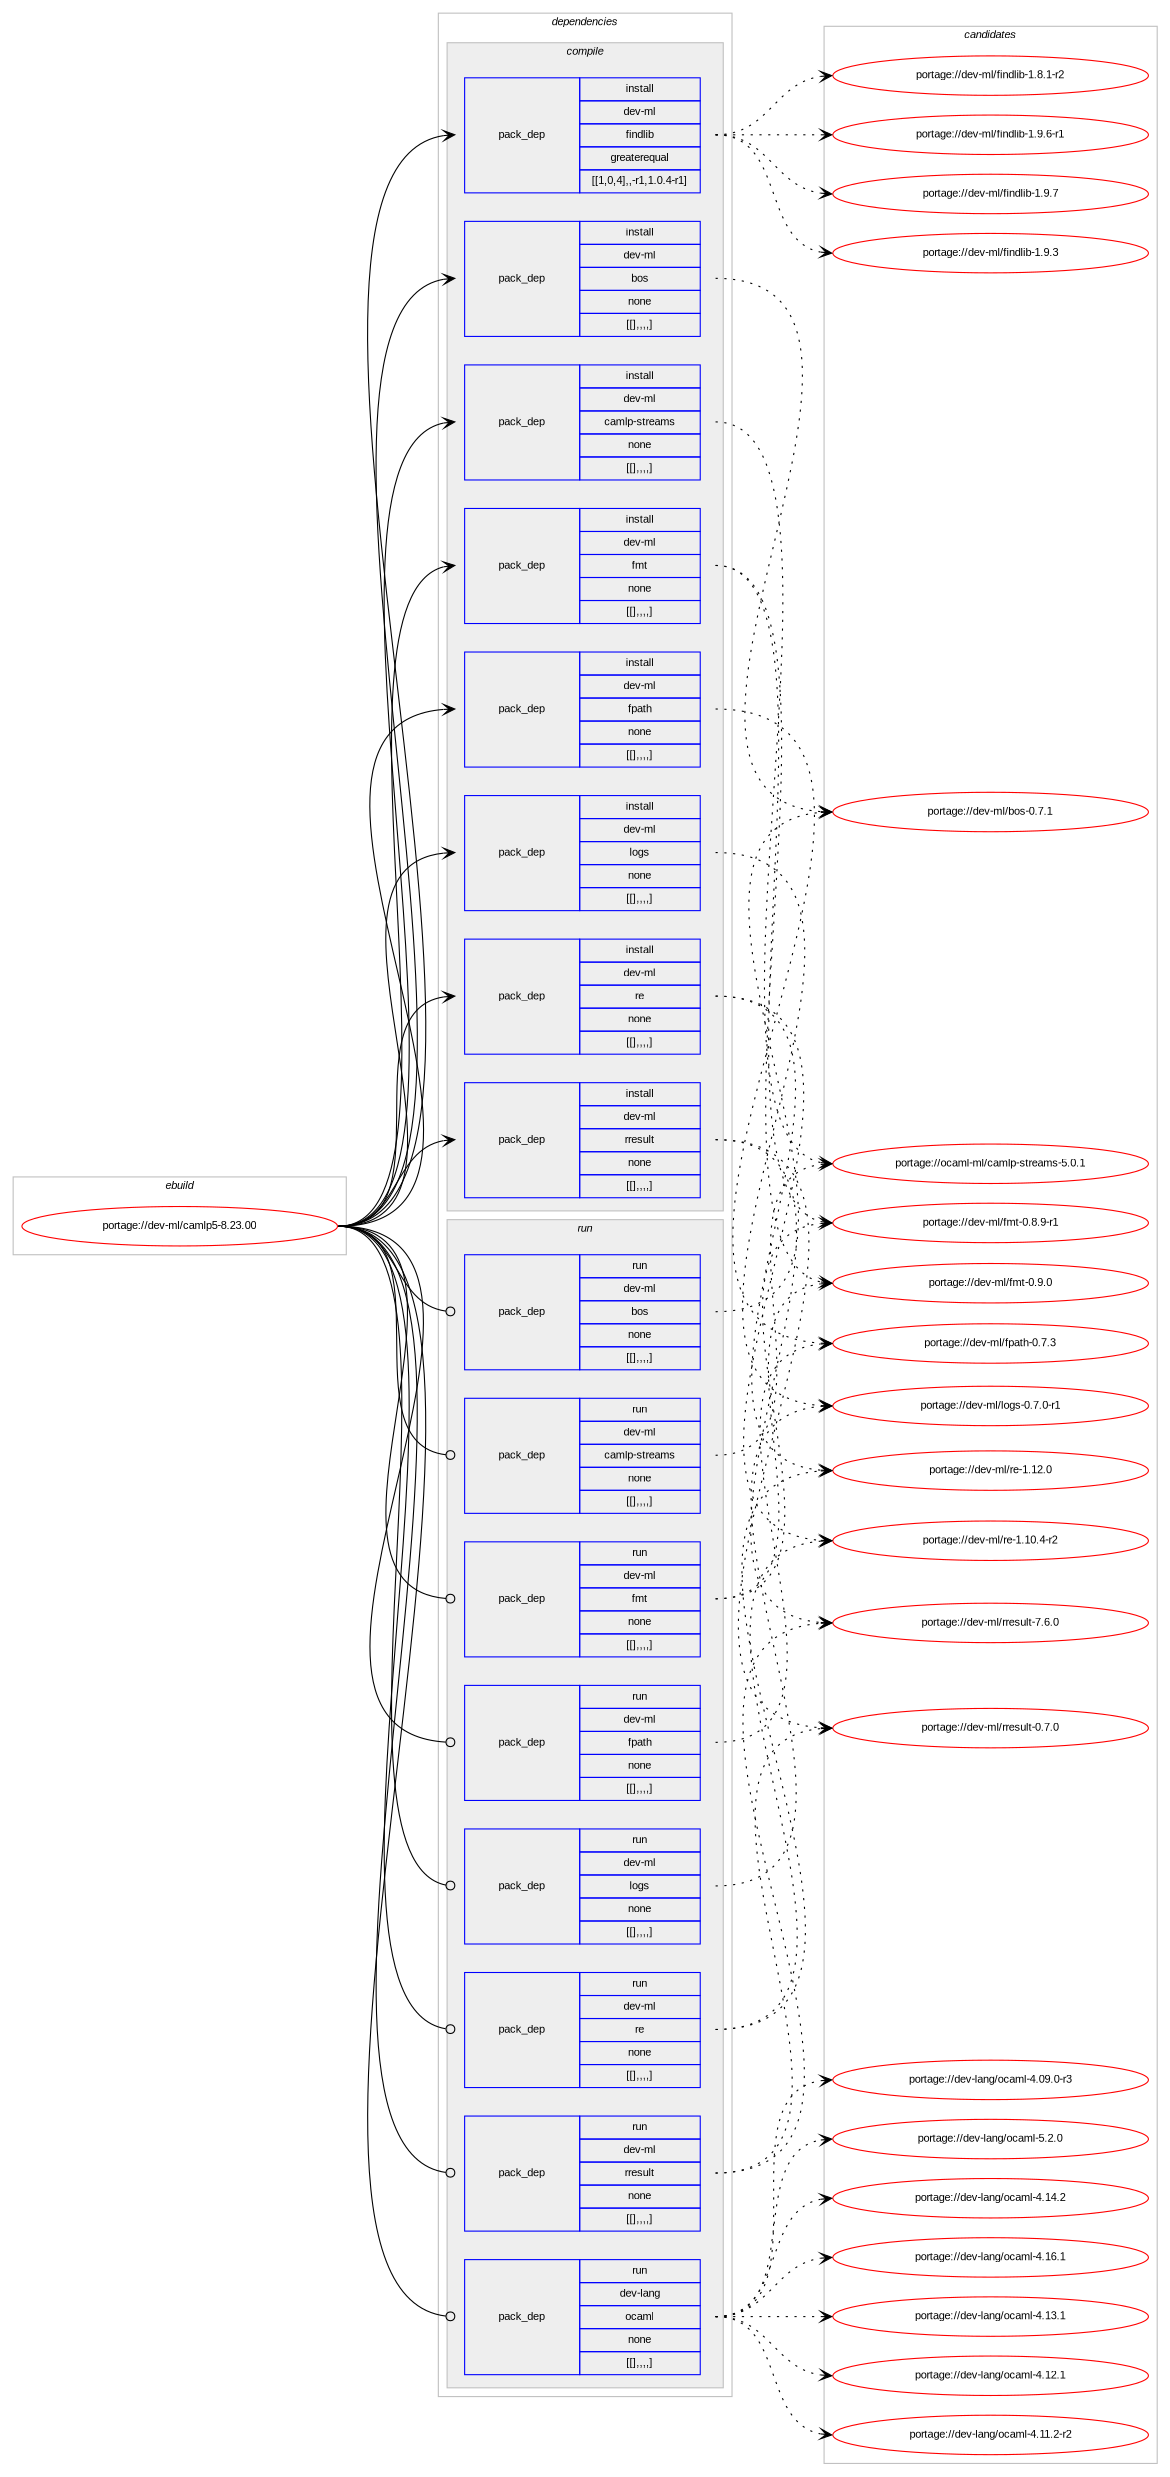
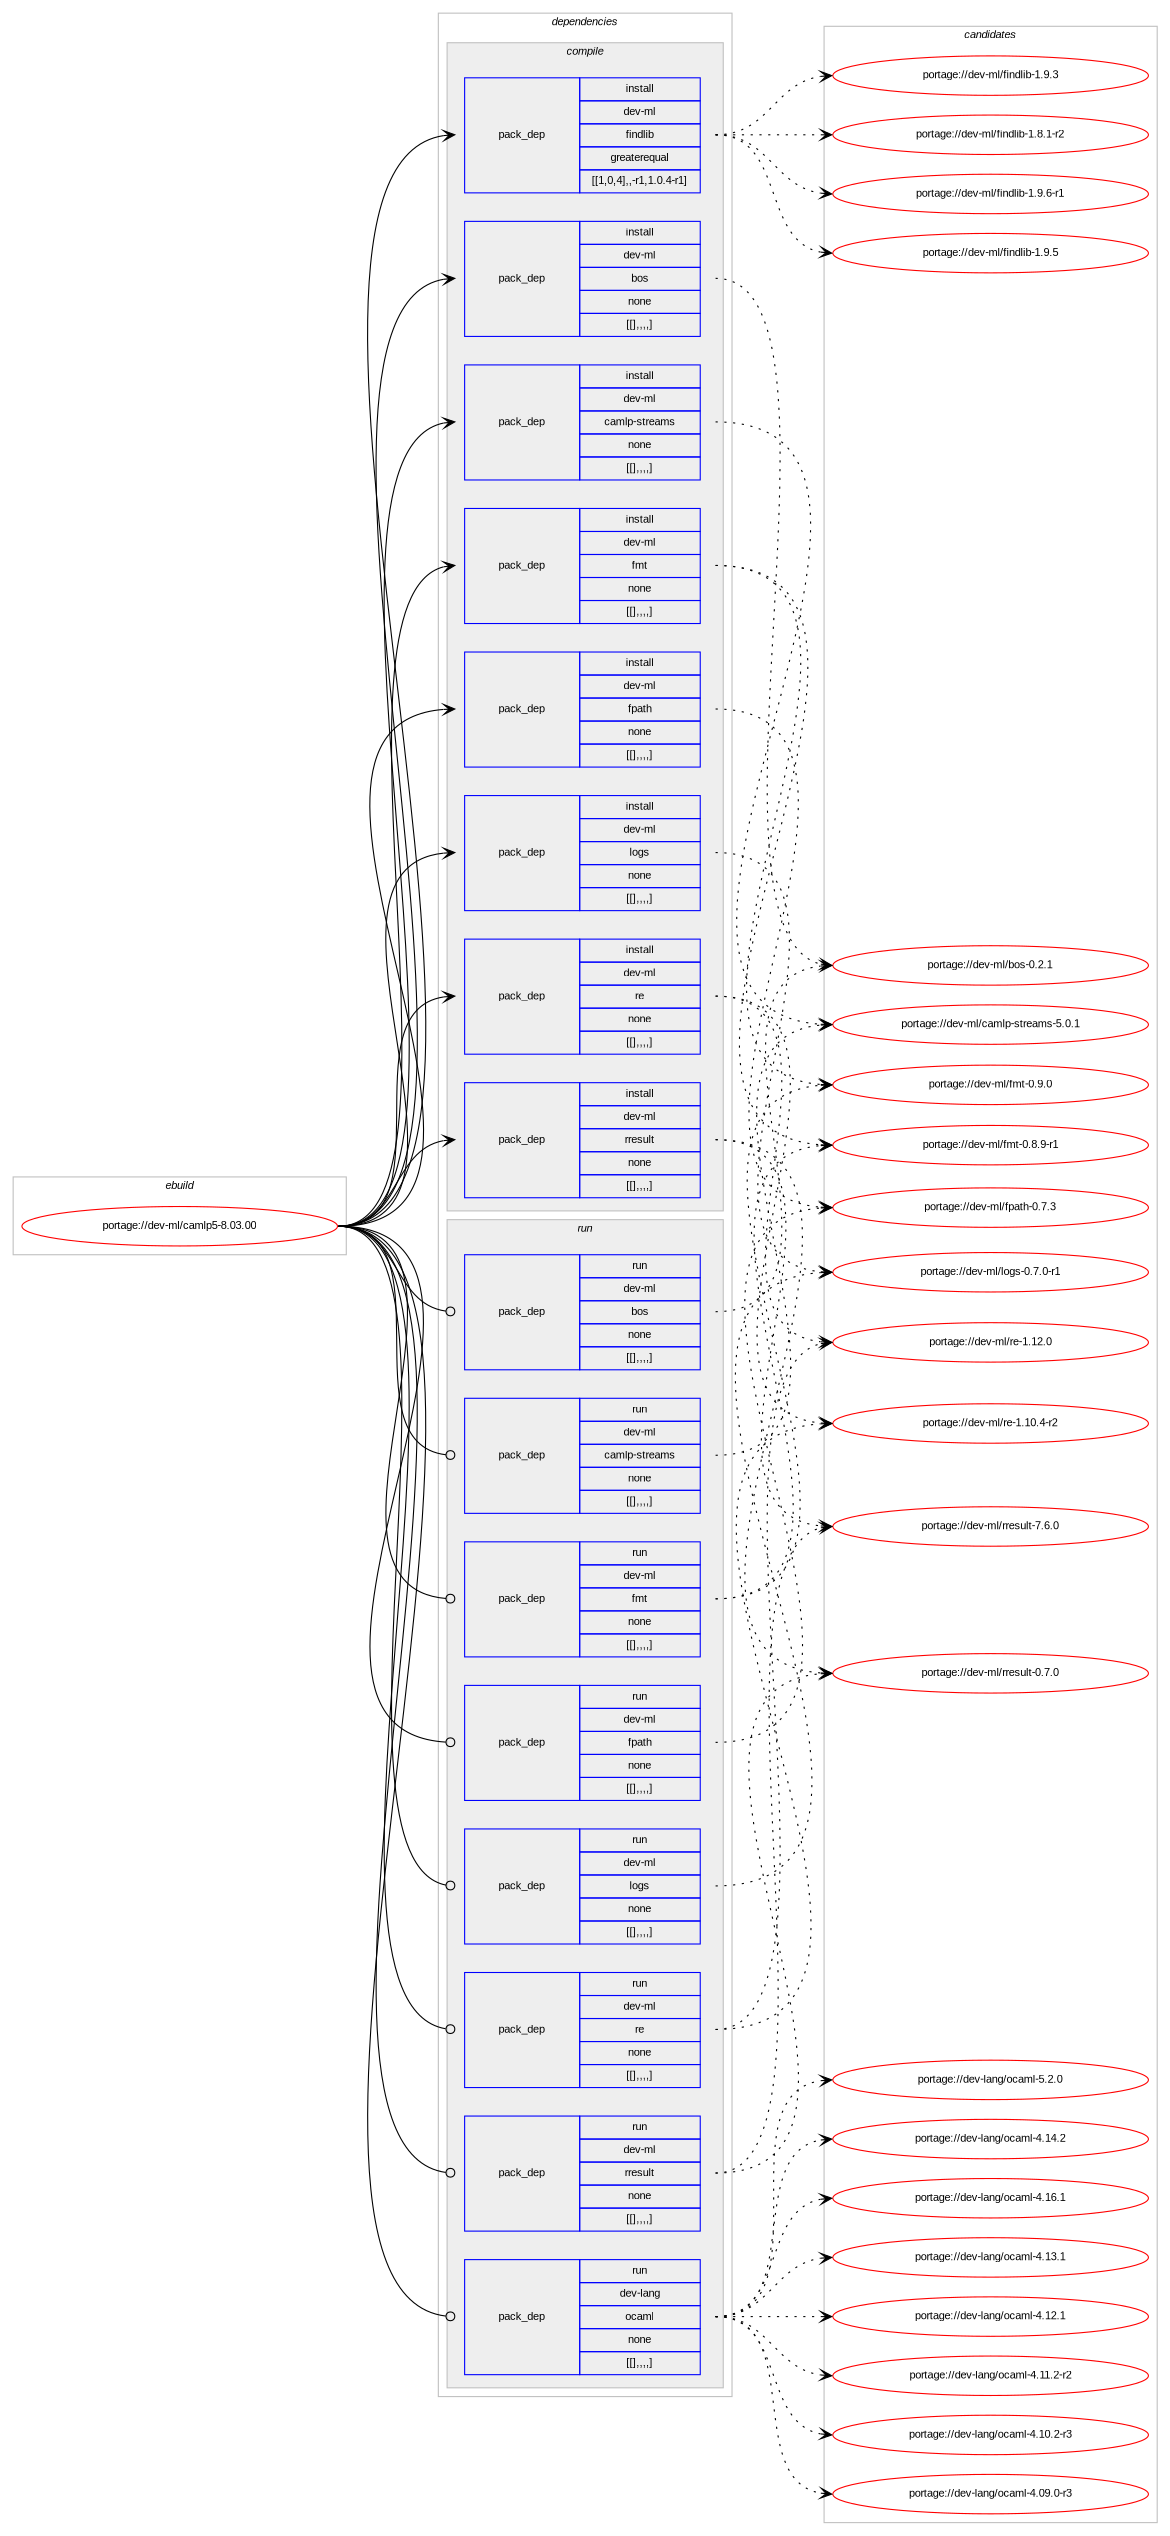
node "portage://dev-ml/findlib-1.9.7": label "portage://dev-ml/findlib-1.9.7" -> "portage://dev-ml/findlib-1.9.5"
node "portage://dev-ml/bos-0.7.1": label "portage://dev-ml/bos-0.7.1" -> "portage://dev-ml/bos-0.2.1"
node "portage://ocaml-ml/camlp-streams-5.0.1": label "portage://ocaml-ml/camlp-streams-5.0.1" -> "portage://dev-ml/camlp-streams-5.0.1"
node "portage://dev-ml/camlp5-8.23.00": label "portage://dev-ml/camlp5-8.23.00" -> "portage://dev-ml/camlp5-8.03.00"
node "portage://dev-lang/ocaml-4.10.2-r3": added
